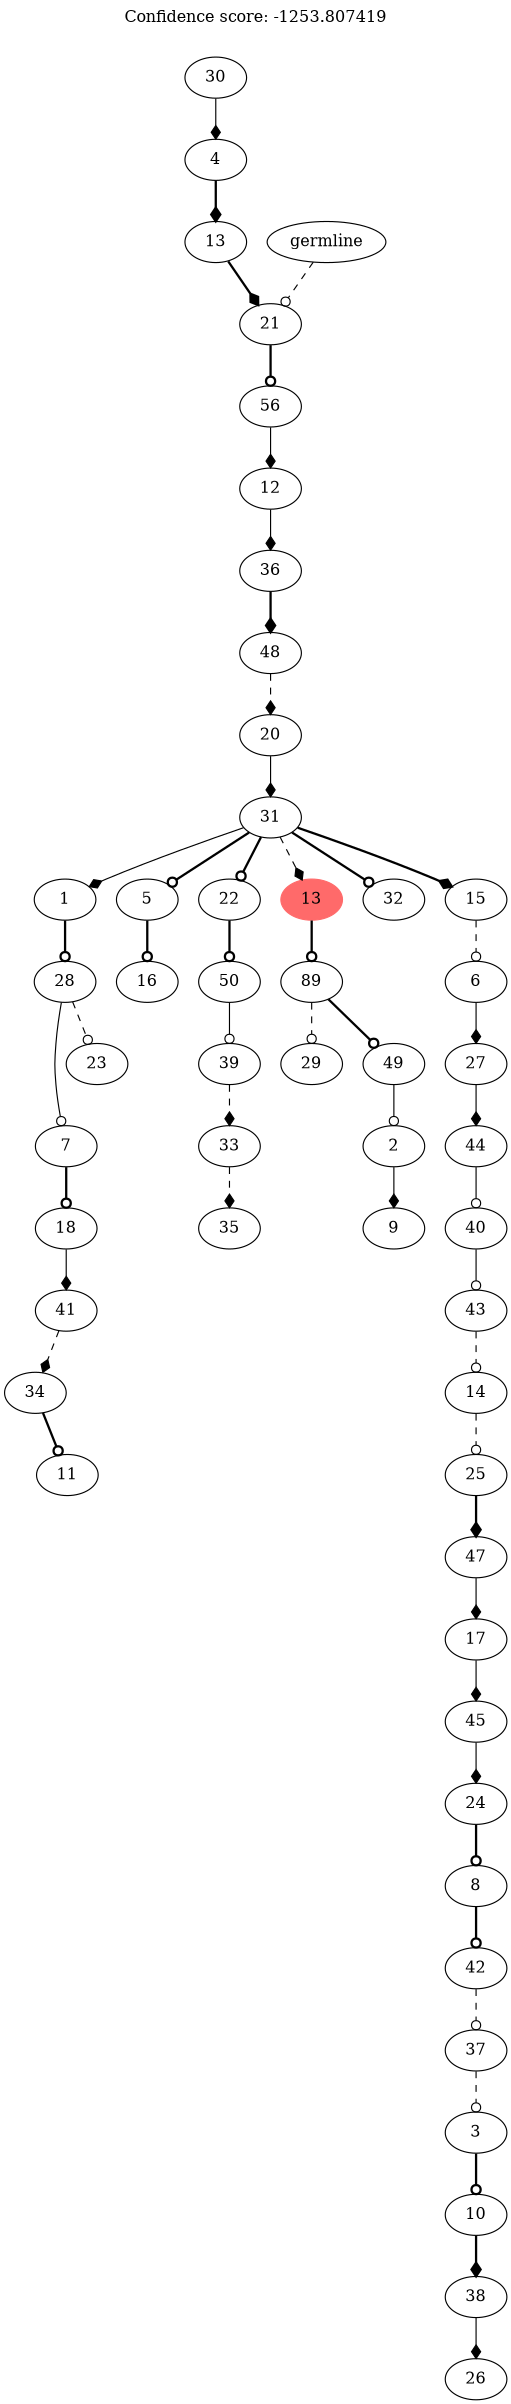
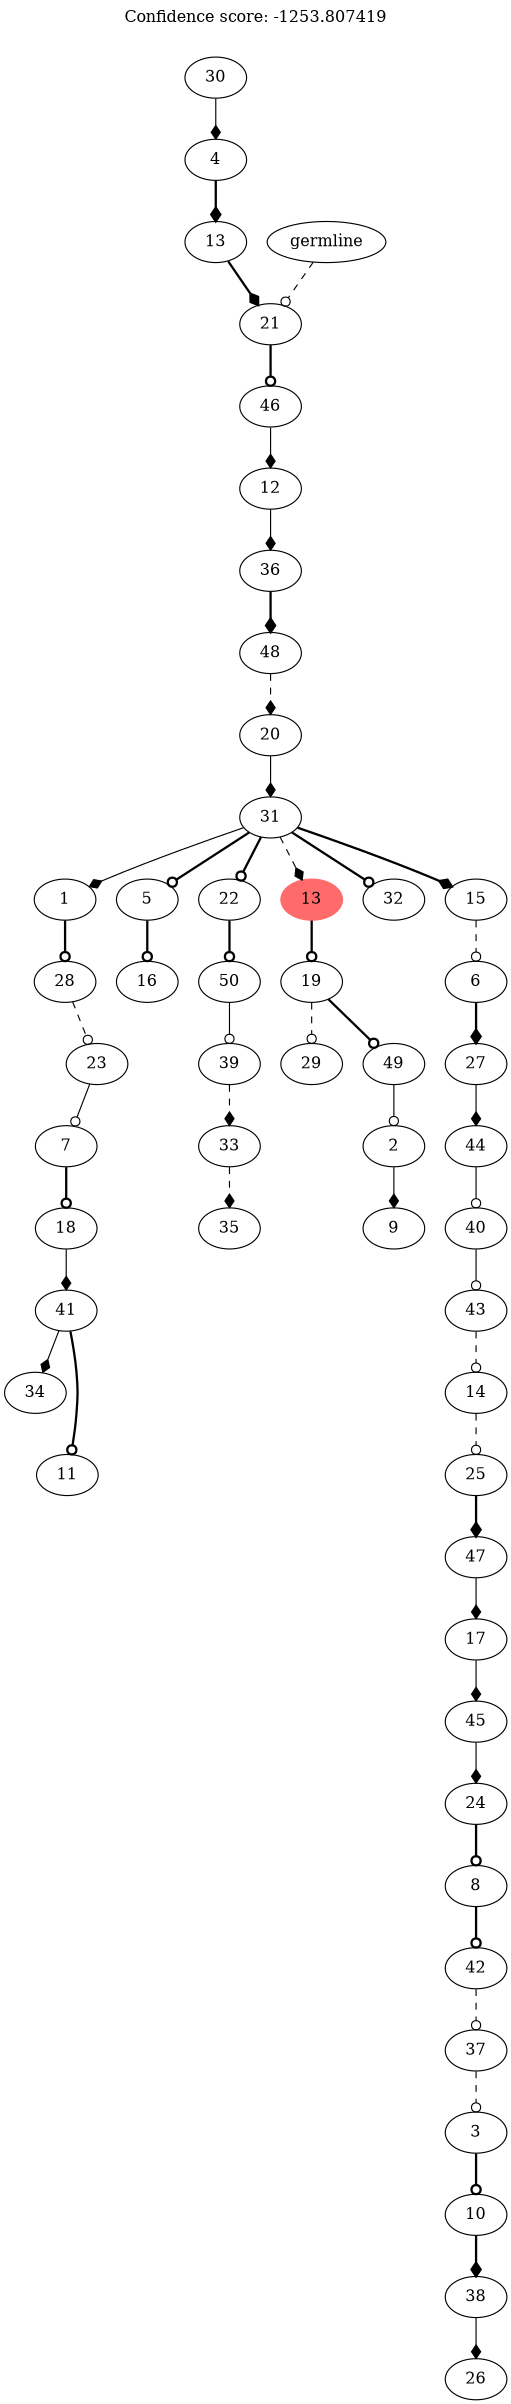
node "56": label "56" -> "46"
node "89": label "89" -> "19"
edge "6" -> "27": style solid -> bold
edge "28" -> "7": now "23" -> "7"
edge "41" -> "34": style dashed -> solid
edge "34" -> "11": now "41" -> "11"
